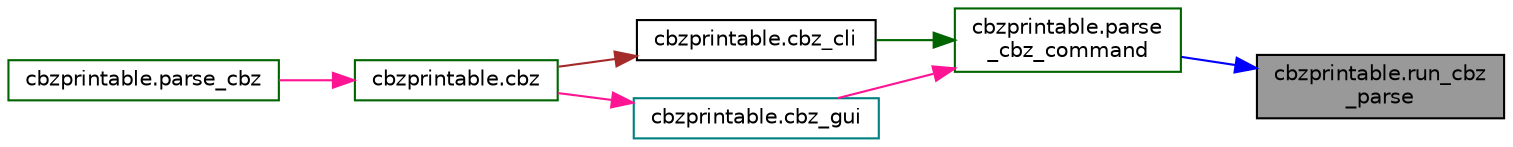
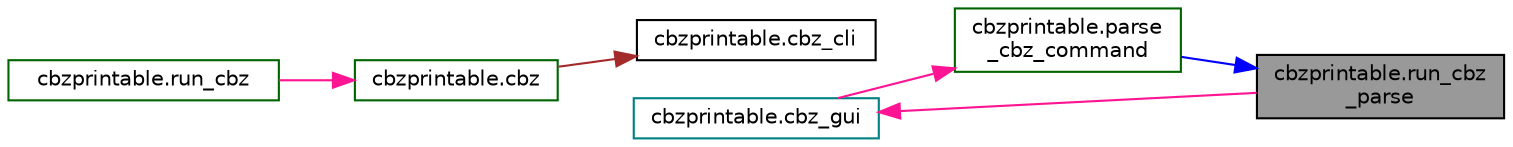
edge "cbzprintable.cbz_cli" -> "cbzprintable.parse _cbz_command": removed
node "cbzprintable.parse_cbz": label "cbzprintable.parse_cbz" -> "cbzprintable.run_cbz"
edge "cbzprintable.cbz" -> "cbzprintable.cbz_gui": now "cbzprintable.run_cbz _parse" -> "cbzprintable.cbz_gui"
